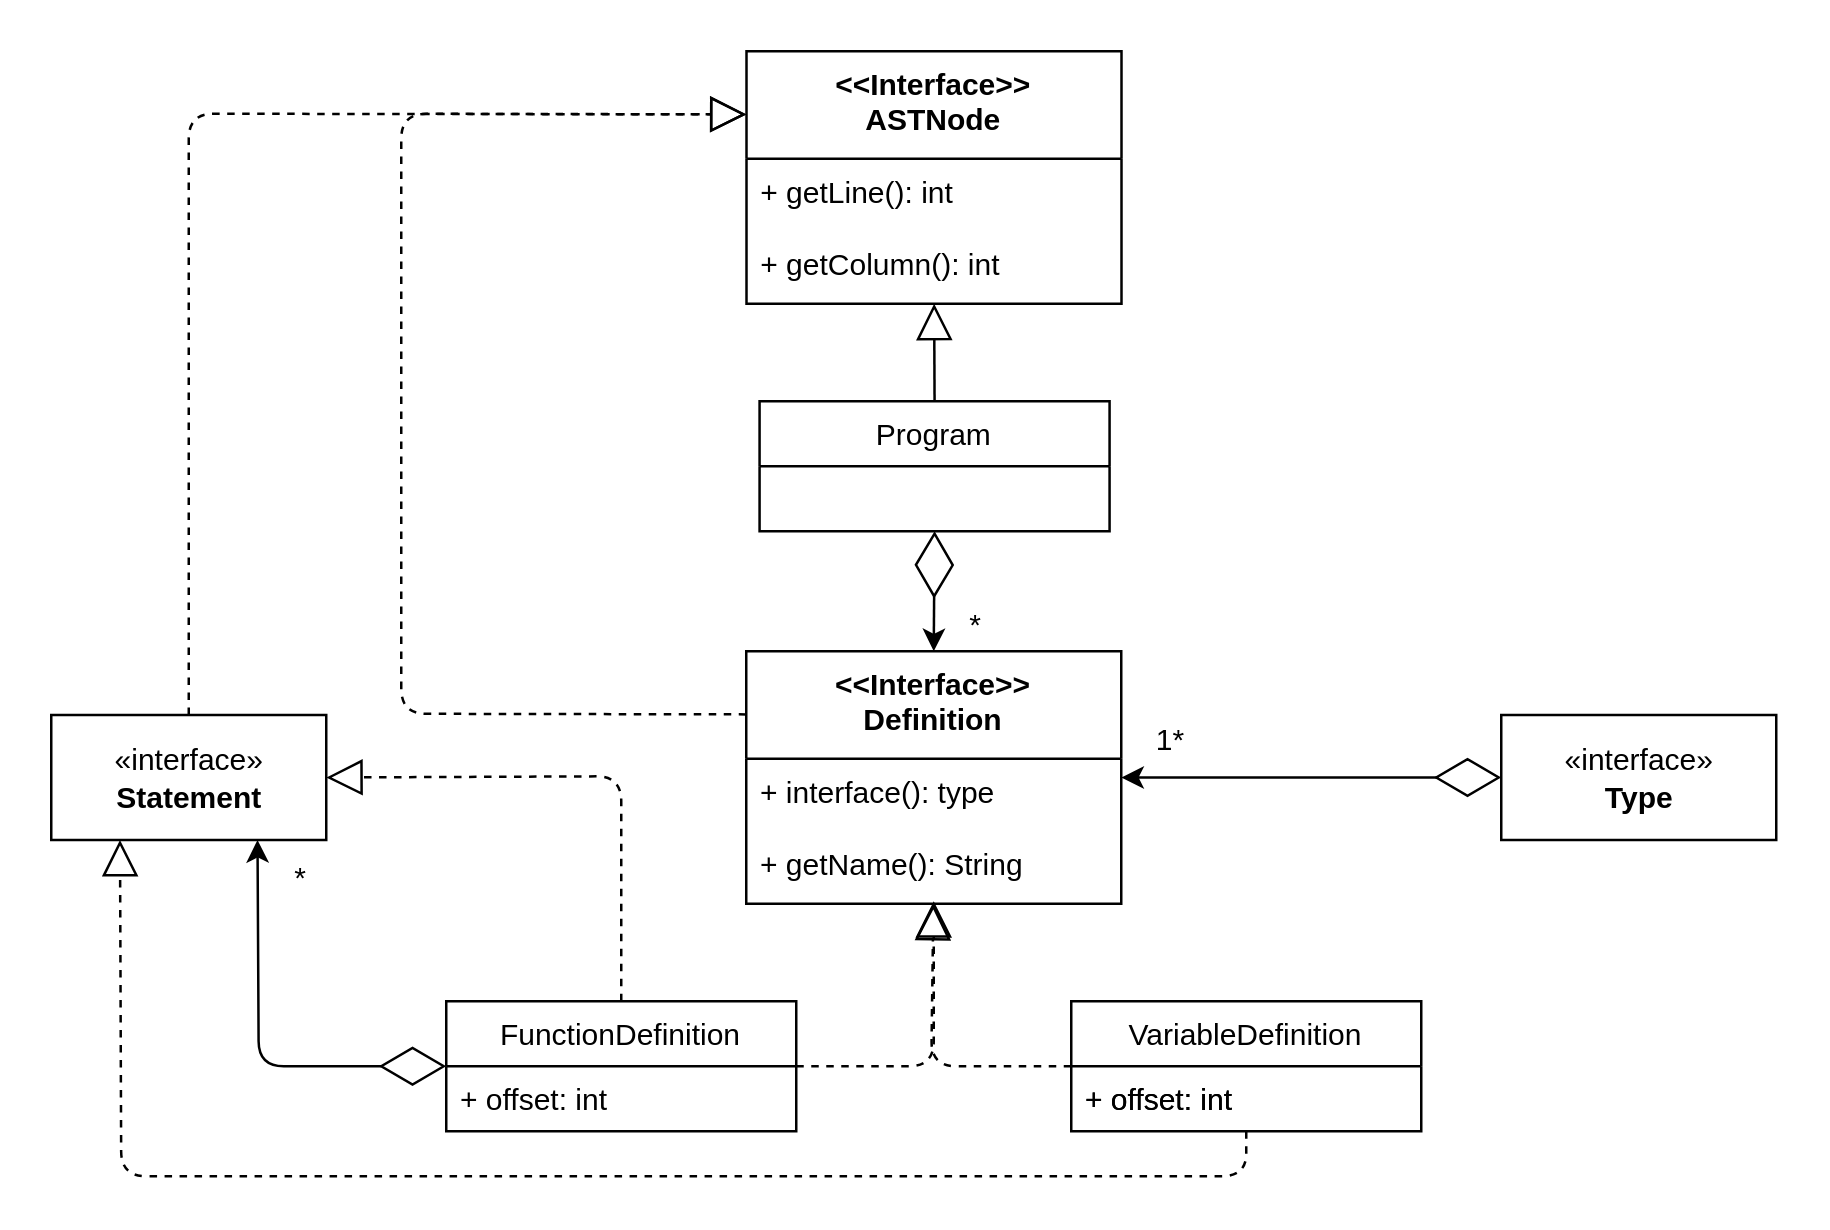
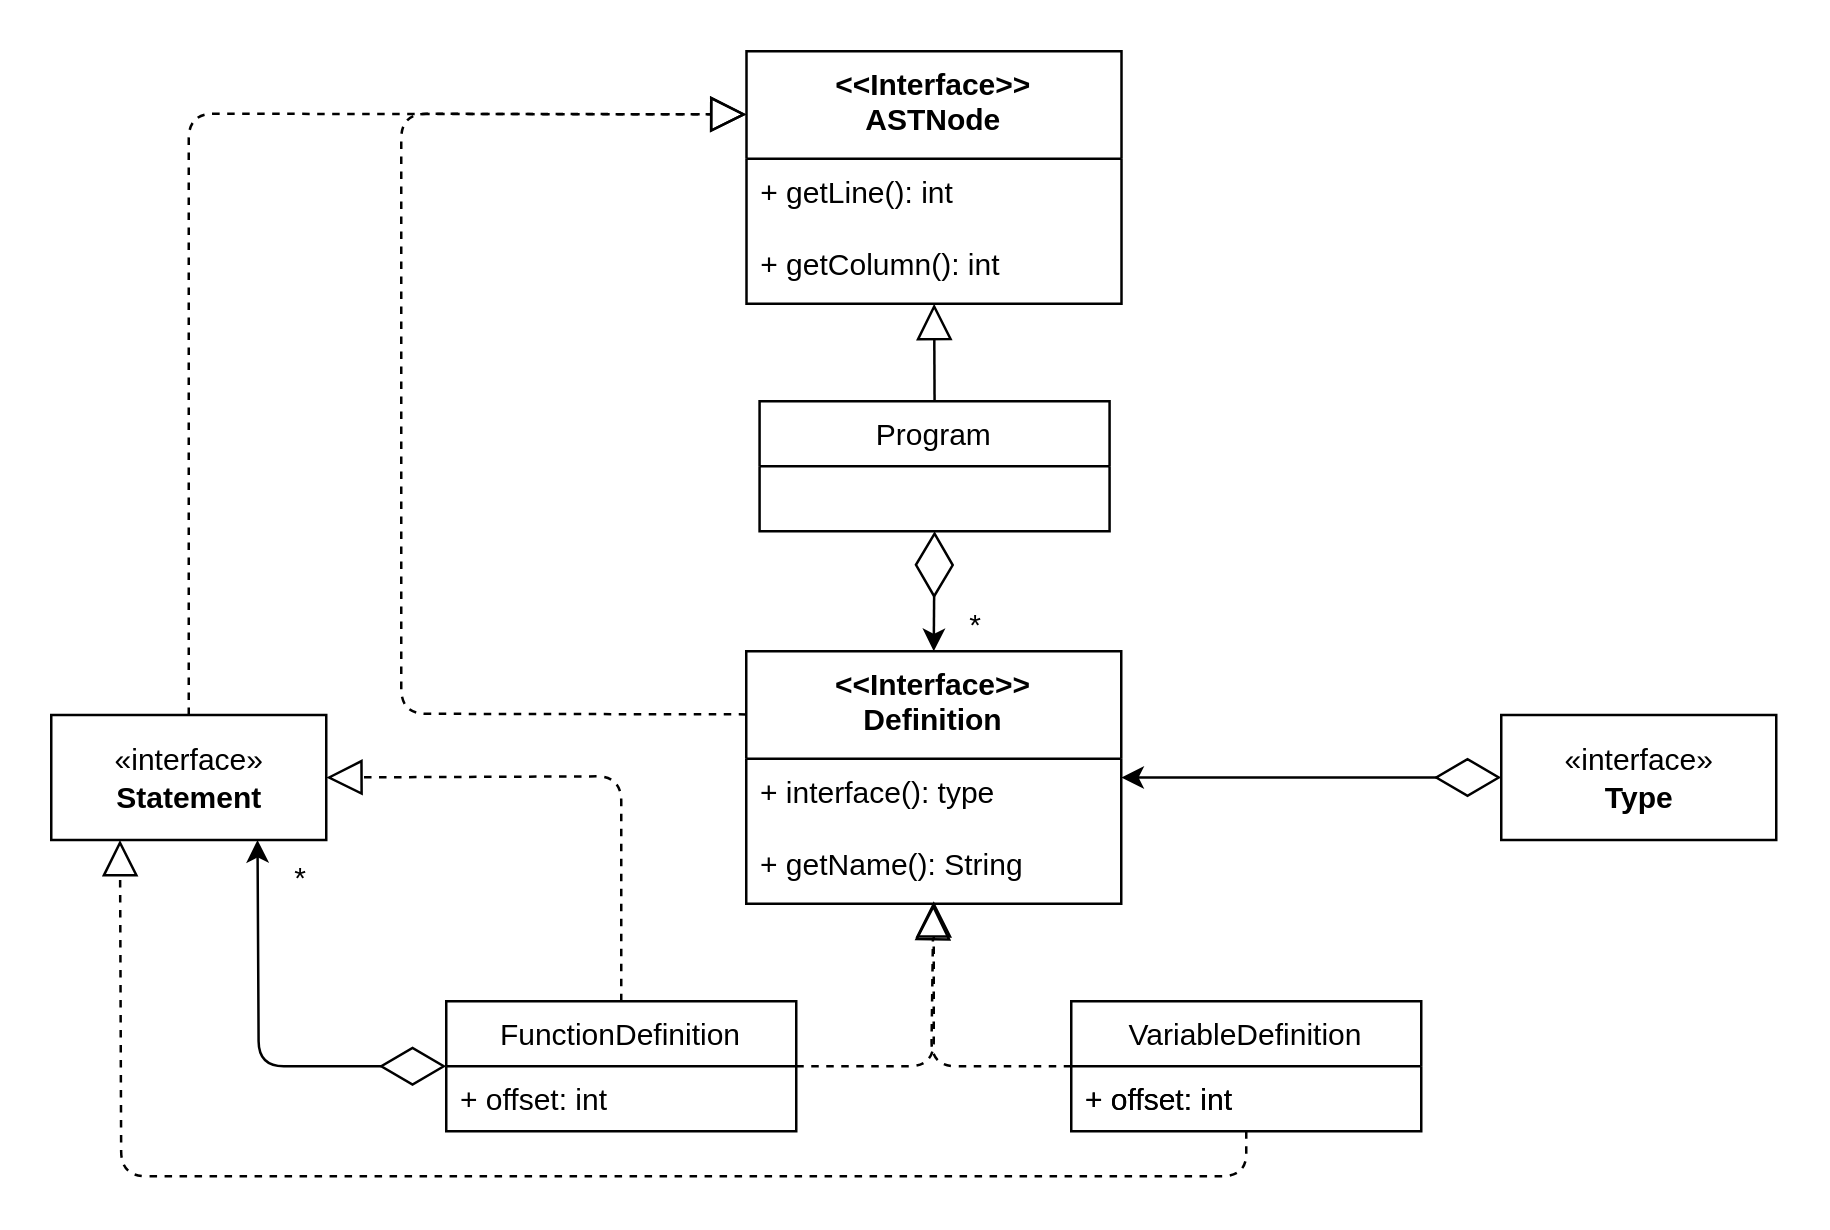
node "1*": removed
